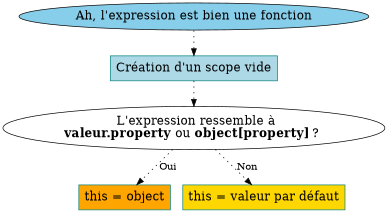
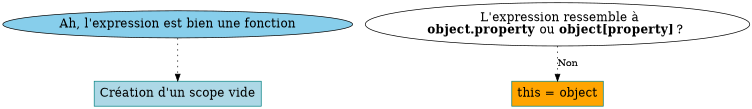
edge "Création d'un scope vide" -> "L'expression ressemble à": removed
node "L'expression ressemble à": text "valeur.property" -> "object.property"
edge "L'expression ressemble à" -> "this = object": label "Oui" -> "Non"
node "this = valeur par défaut": removed
